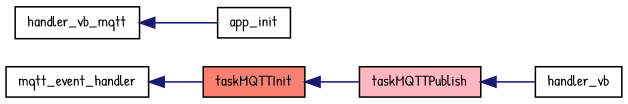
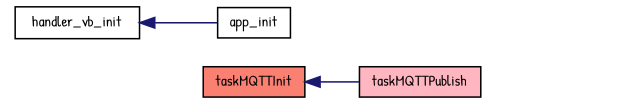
node "handler_vb_mqtt": label "handler_vb_mqtt" -> "handler_vb_init"
node "mqtt_event_handler": removed
node "handler_vb": removed
